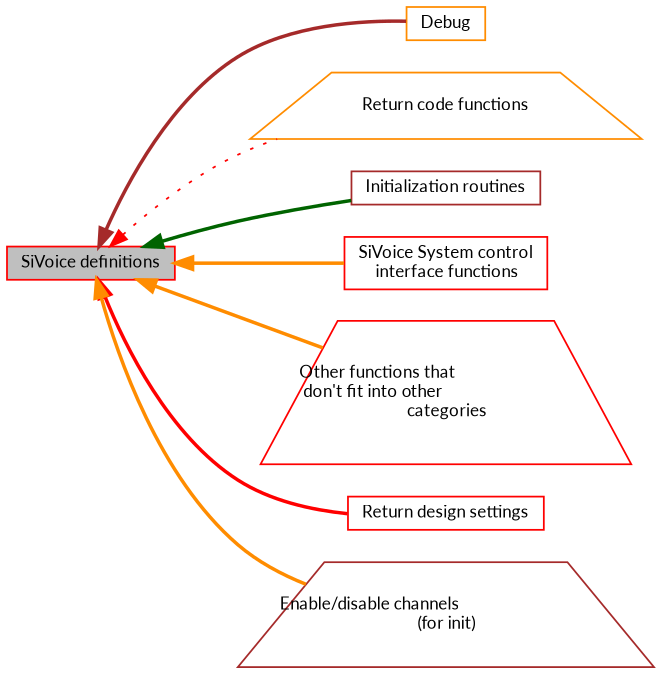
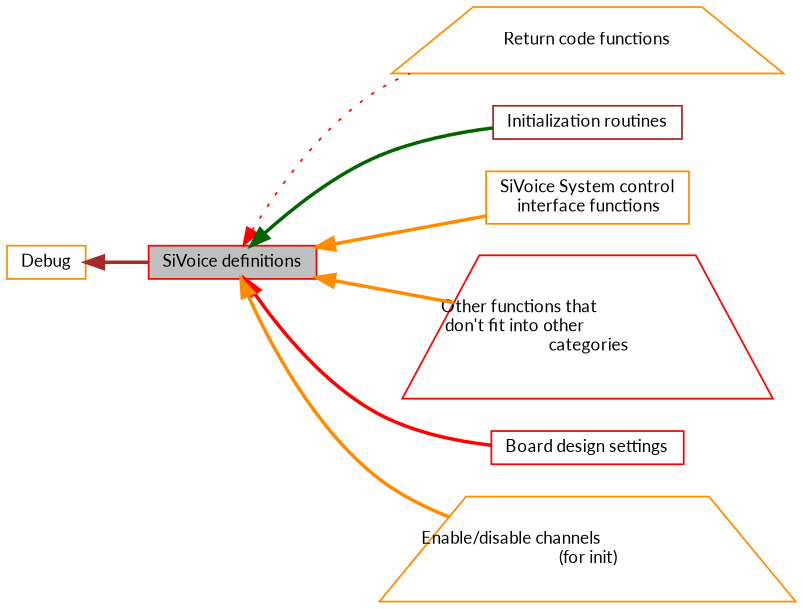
edge "Debug" -> "SiVoice definitions": reversed
node "SiVoice System control interface functions": color red -> darkorange
node "Return design settings": label "Return design settings" -> "Board design settings"
node "Enable/disable channels (for init)": color brown -> darkorange
